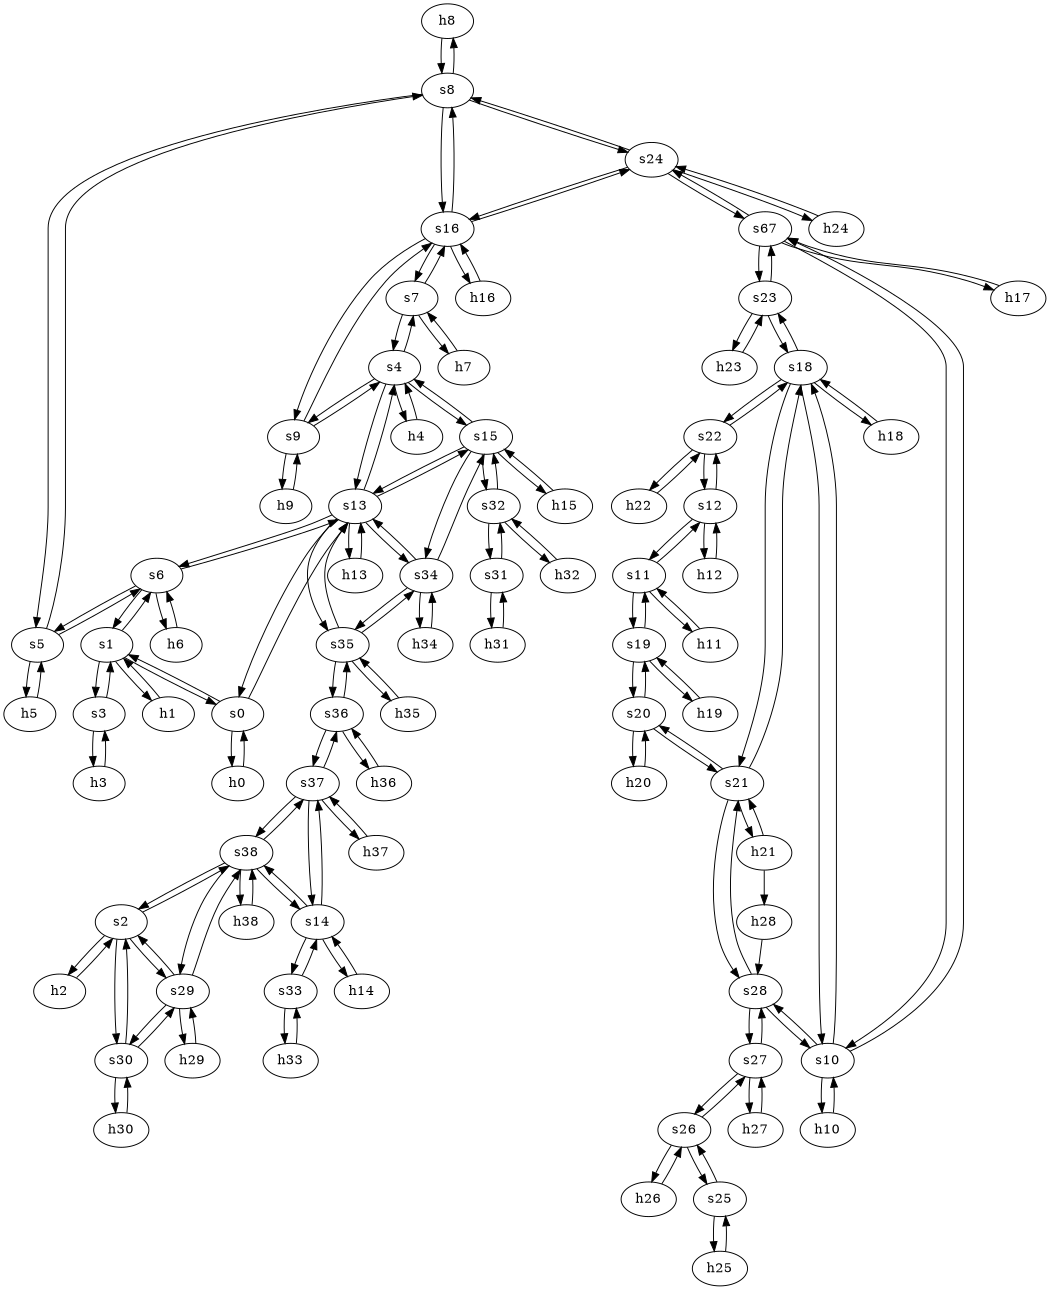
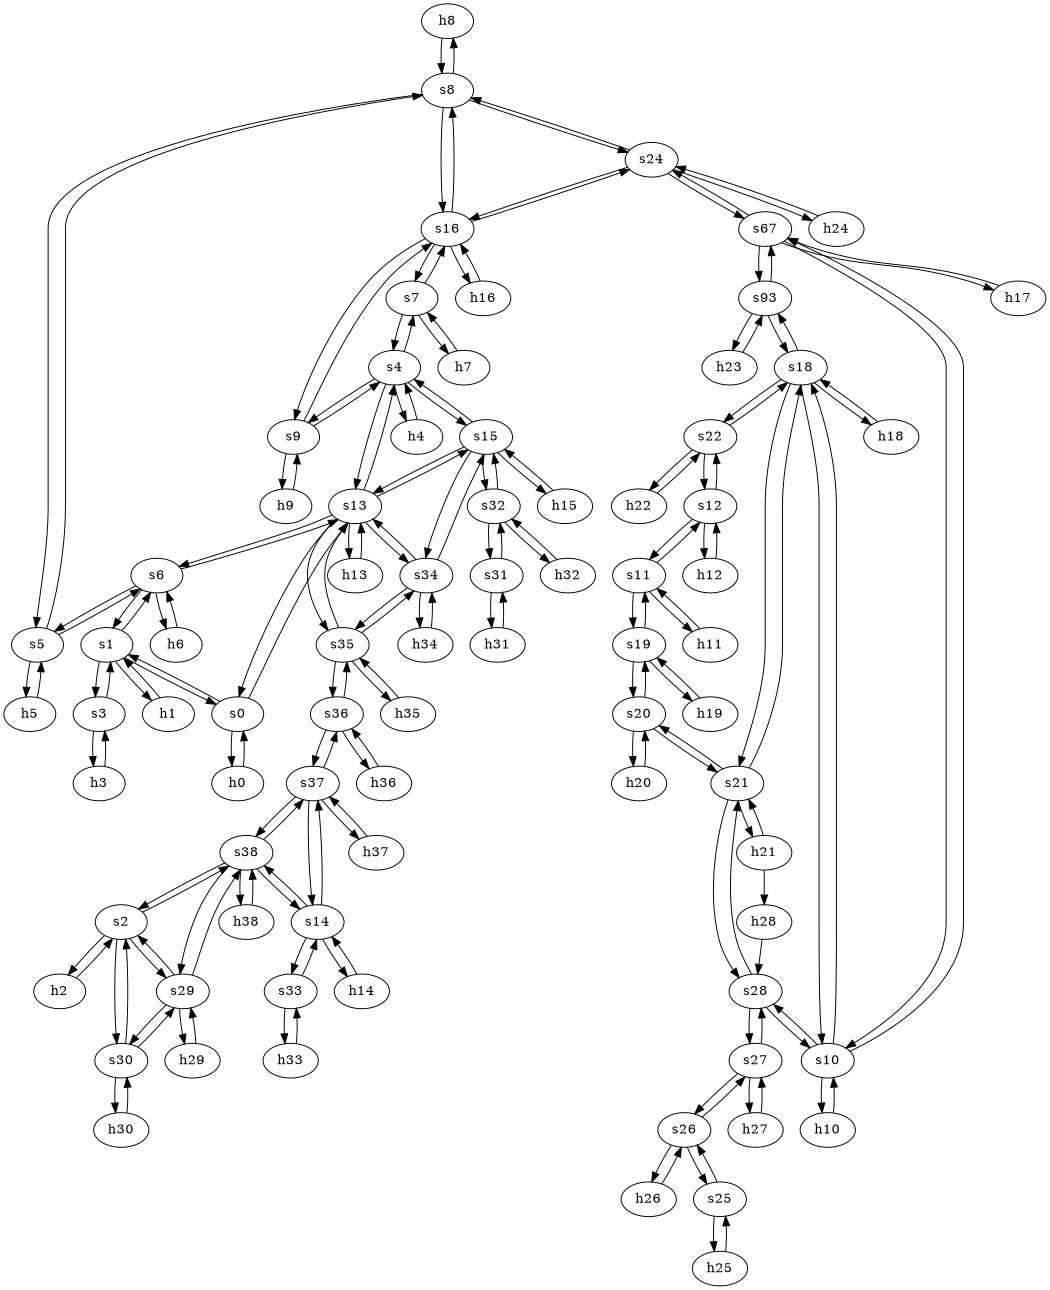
node "s23": label "s23" -> "s93"
